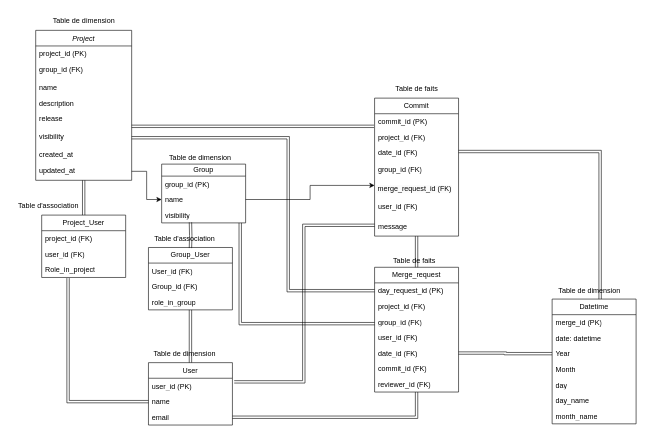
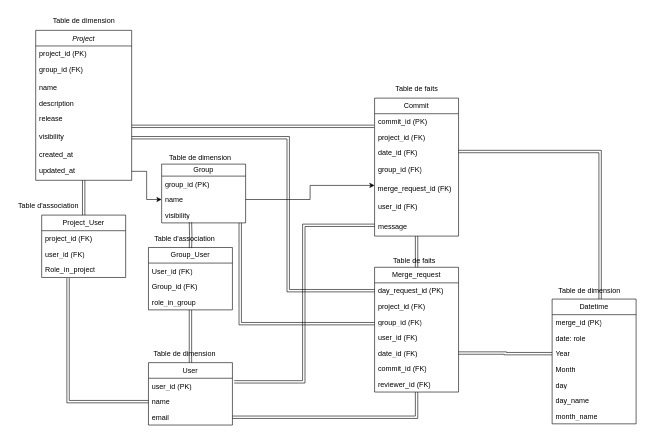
node "date: datetime": label "date: datetime" -> "date: role"
